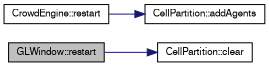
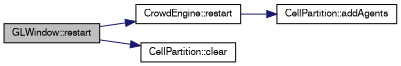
edge "GLWindow::restart" -> "CrowdEngine::restart": added
